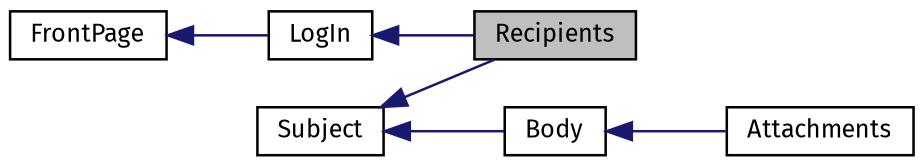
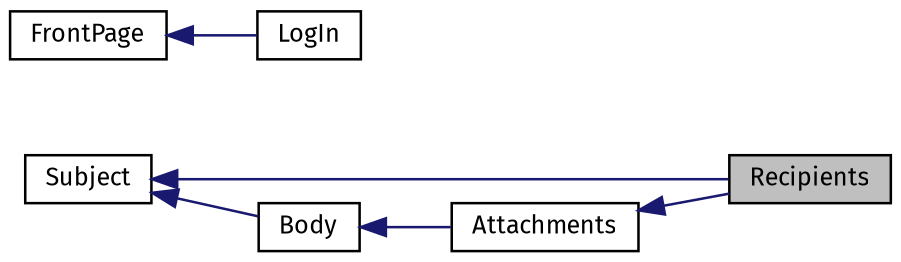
edge "Recipients" -> "LogIn": now "Recipients" -> "Attachments"
